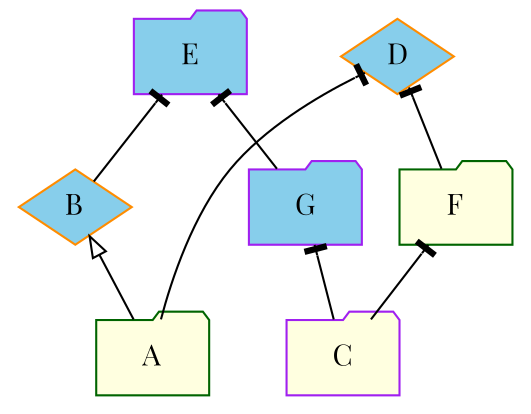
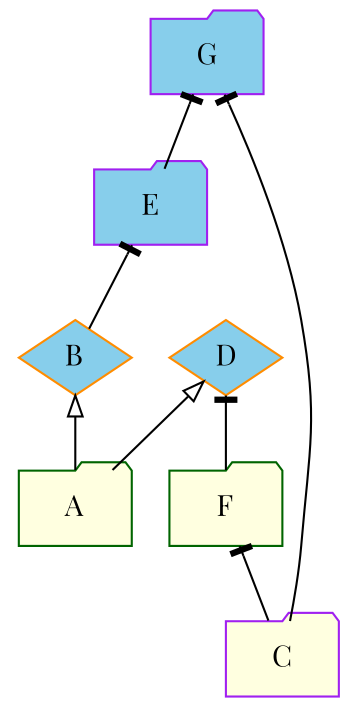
edge "G" -> "E": reversed
edge "A" -> "D": arrowhead tee -> onormal
